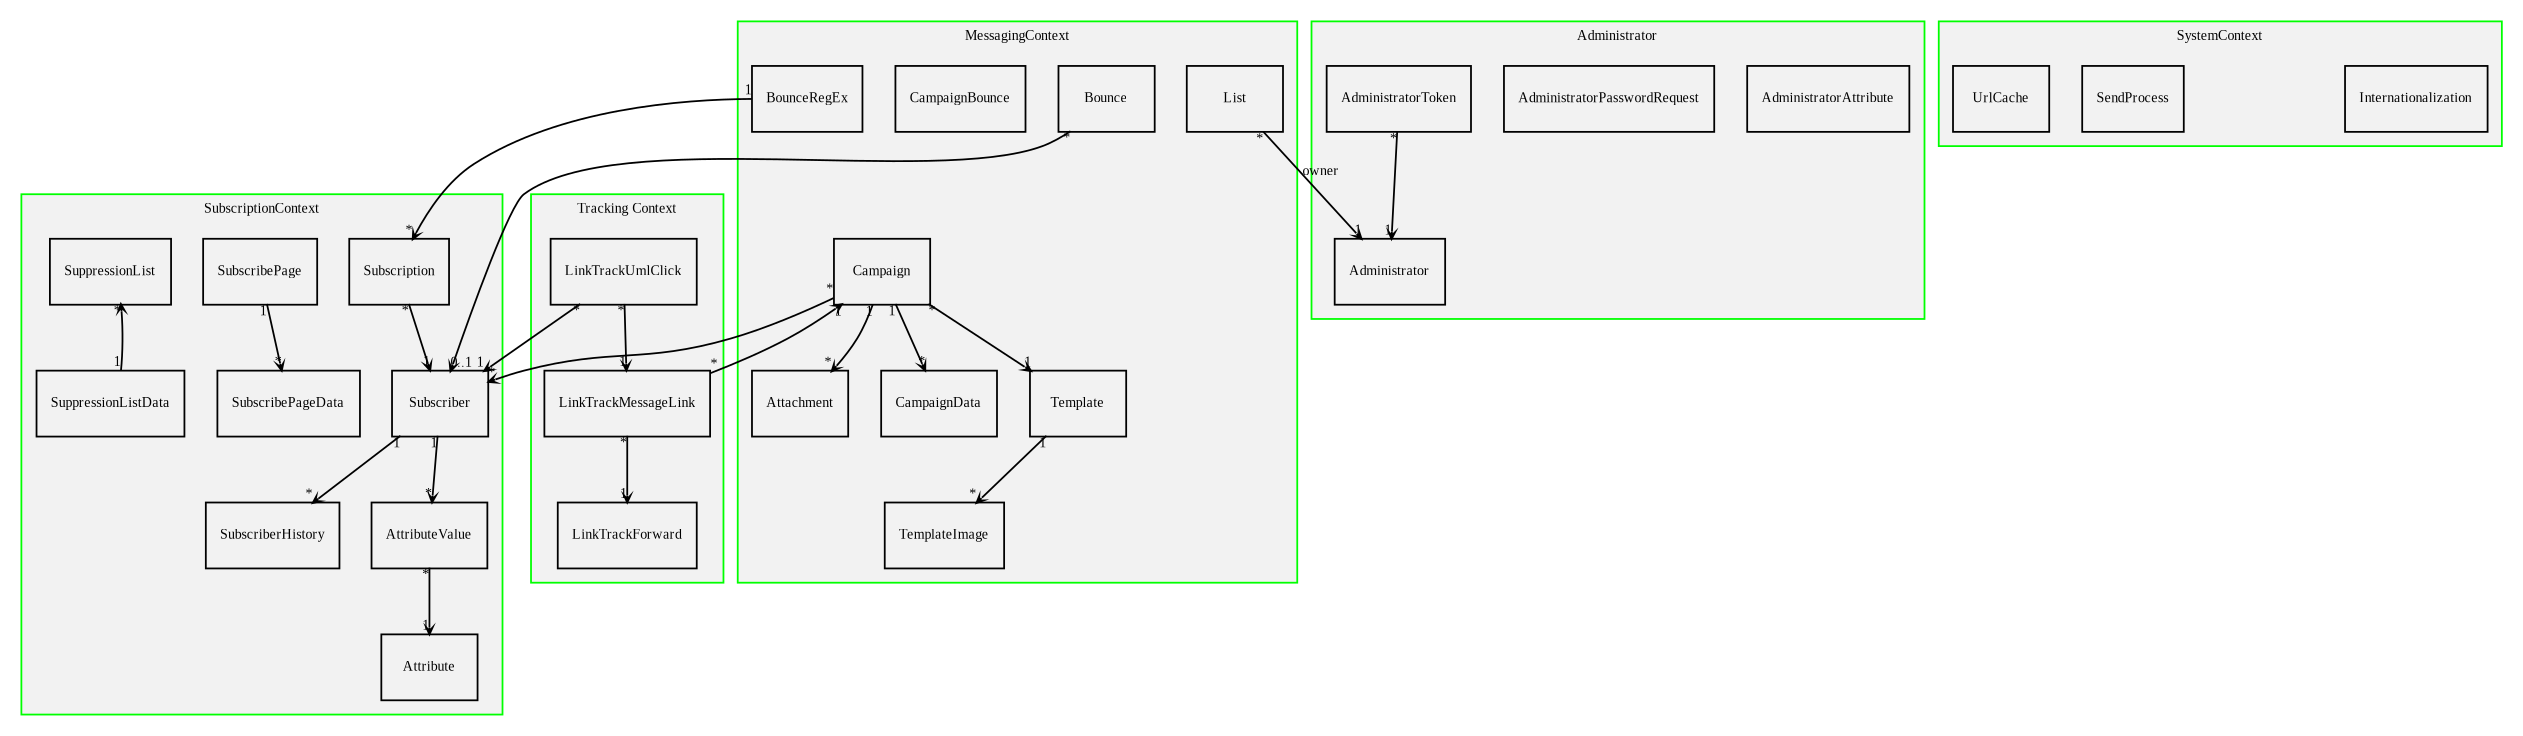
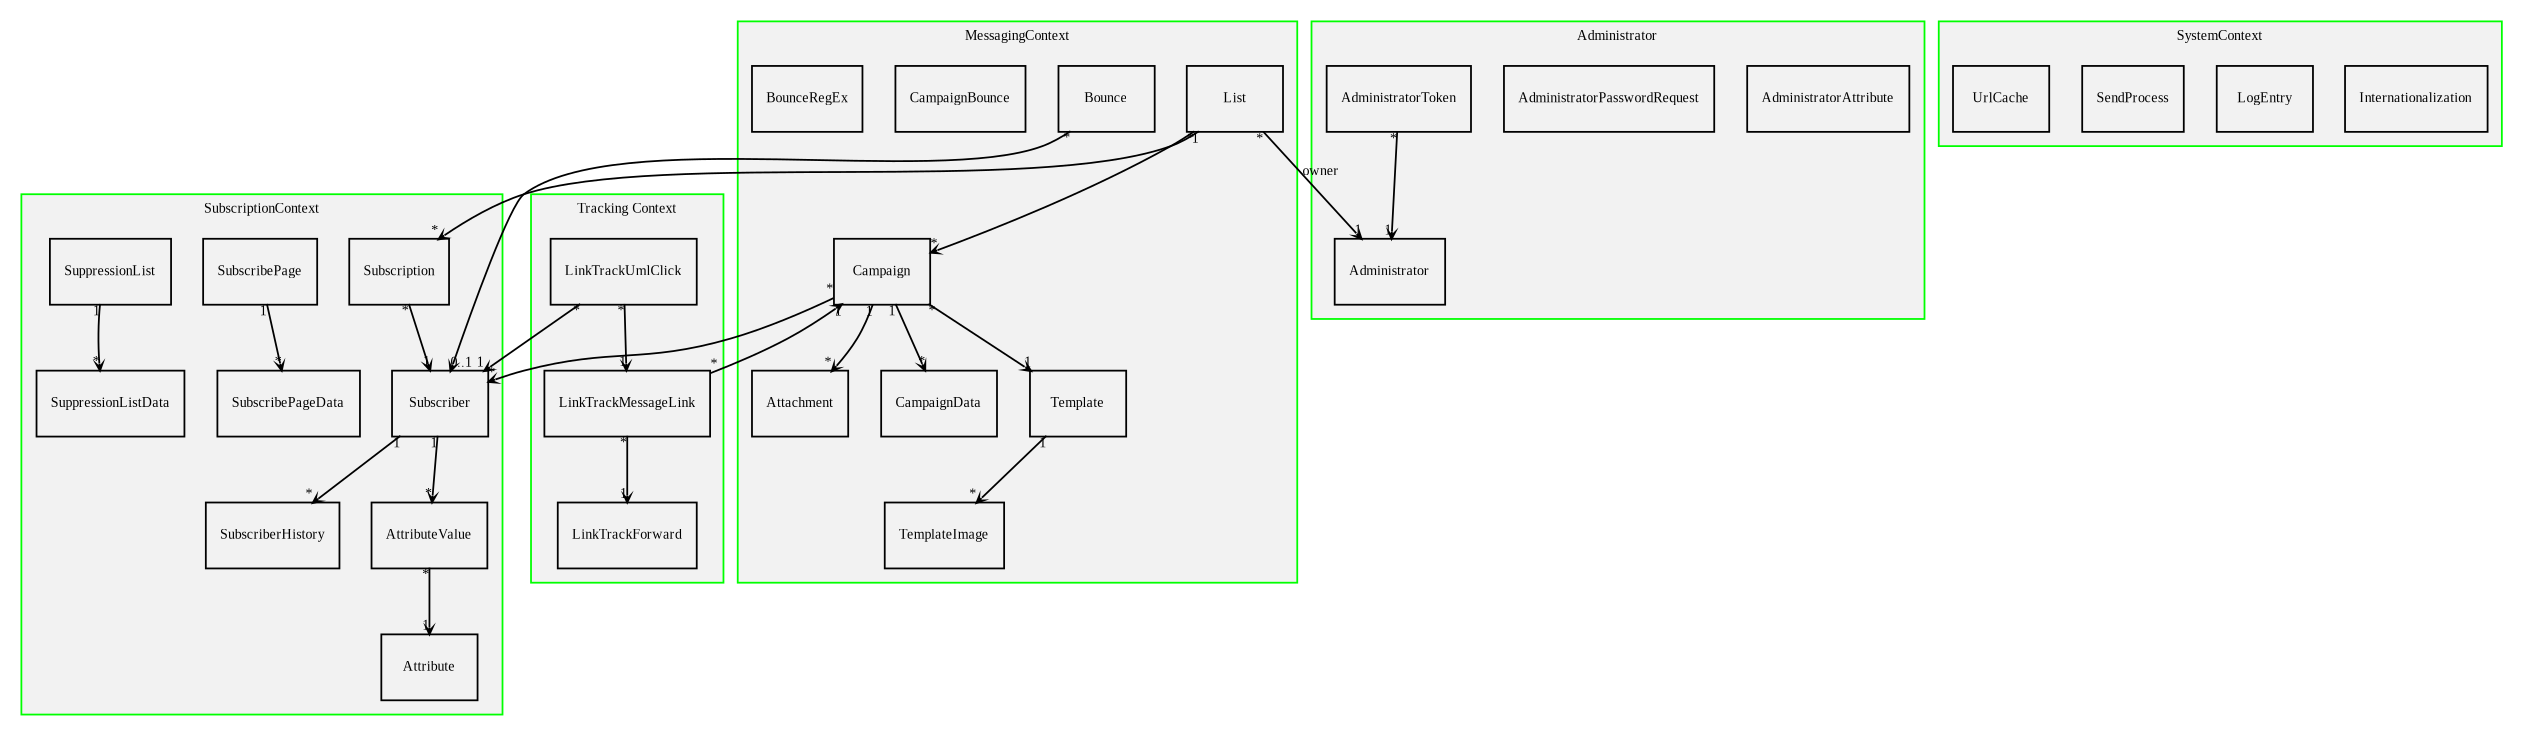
node "LogEntry": added
edge "BounceRegEx" -> "Subscription": now "List" -> "Subscription"
edge "List" -> "Campaign": added
edge "SuppressionListData" -> "SuppressionList": reversed
